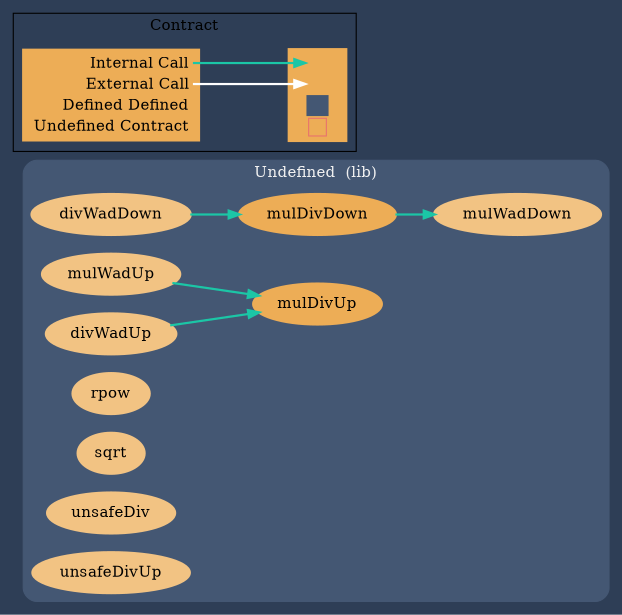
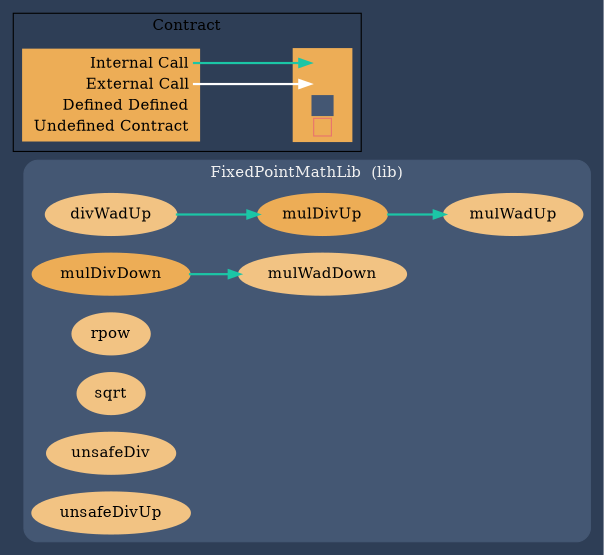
cluster "Undefined  (lib)": label "Undefined  (lib)" -> "FixedPointMathLib  (lib)"
node "divWadDown": removed
edge "mulWadUp" -> "mulDivUp": reversed
